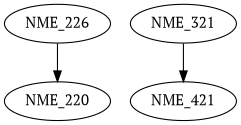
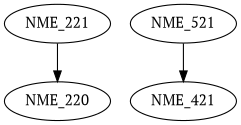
node "NME_226": label "NME_226" -> "NME_221"
node "NME_321": label "NME_321" -> "NME_521"
